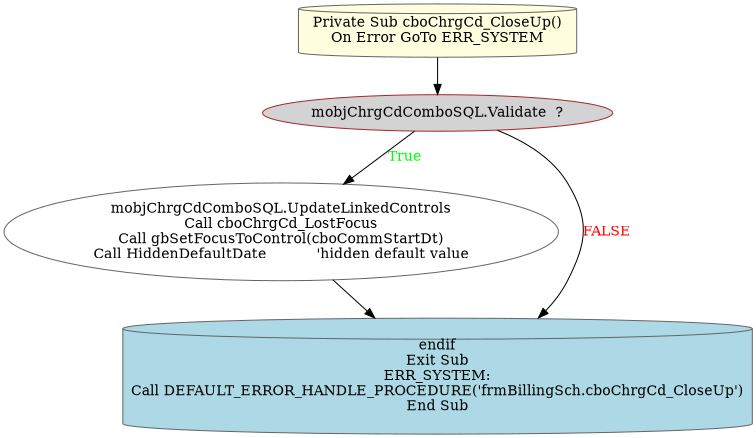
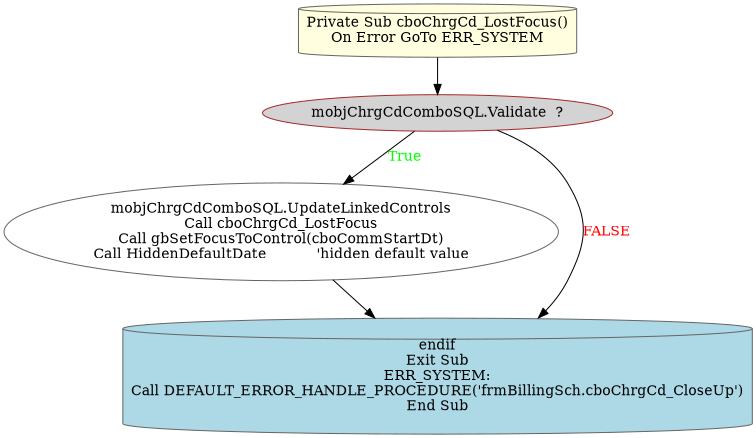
node "Private Sub cboChrgCd_CloseUp() On Error GoTo ERR_SYSTEM": label "Private Sub cboChrgCd_CloseUp() On Error GoTo ERR_SYSTEM" -> "Private Sub cboChrgCd_LostFocus() On Error GoTo ERR_SYSTEM"
